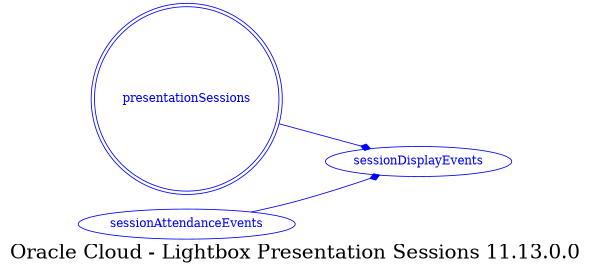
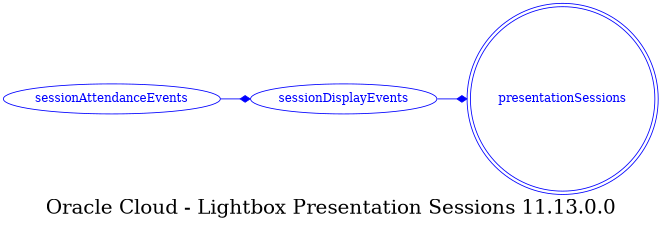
edge "presentationSessions" -> "sessionDisplayEvents": reversed
